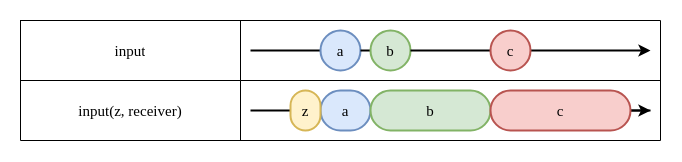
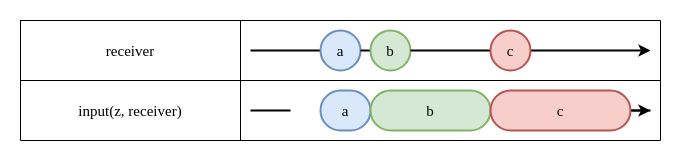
node "input": label "input" -> "receiver"
node "z": removed
